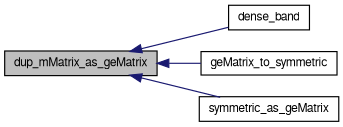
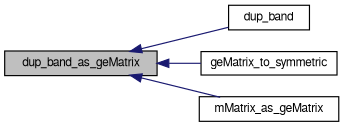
node "dense_band": label "dense_band" -> "dup_band"
node "dup_mMatrix_as_geMatrix": label "dup_mMatrix_as_geMatrix" -> "dup_band_as_geMatrix"
node "symmetric_as_geMatrix": label "symmetric_as_geMatrix" -> "mMatrix_as_geMatrix"
